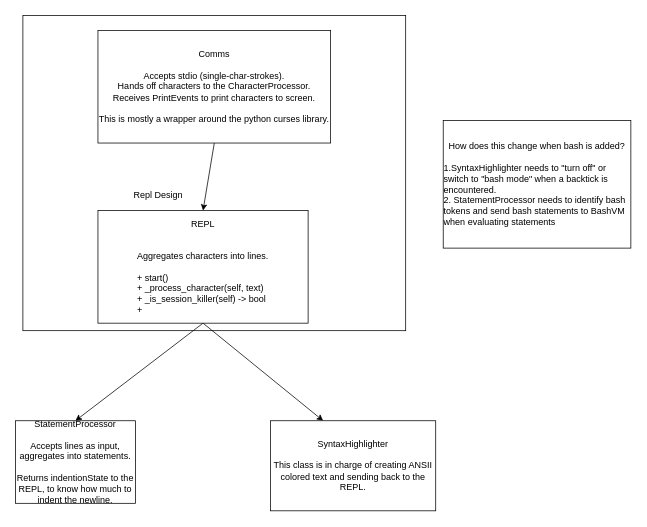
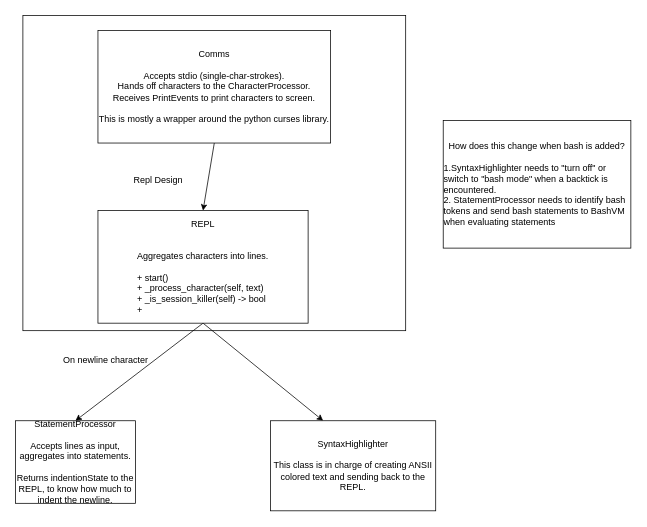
node "Repl Design": moved (158, 195) -> (158, 180)
node "On newline character": added
